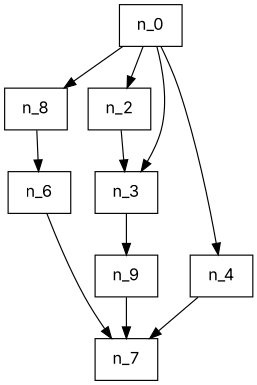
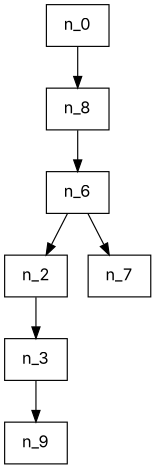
edge "n_0" -> "n_2": now "n_6" -> "n_2"
edge "n_0" -> "n_3": removed
node "n_4": removed
edge "n_9" -> "n_7": removed
